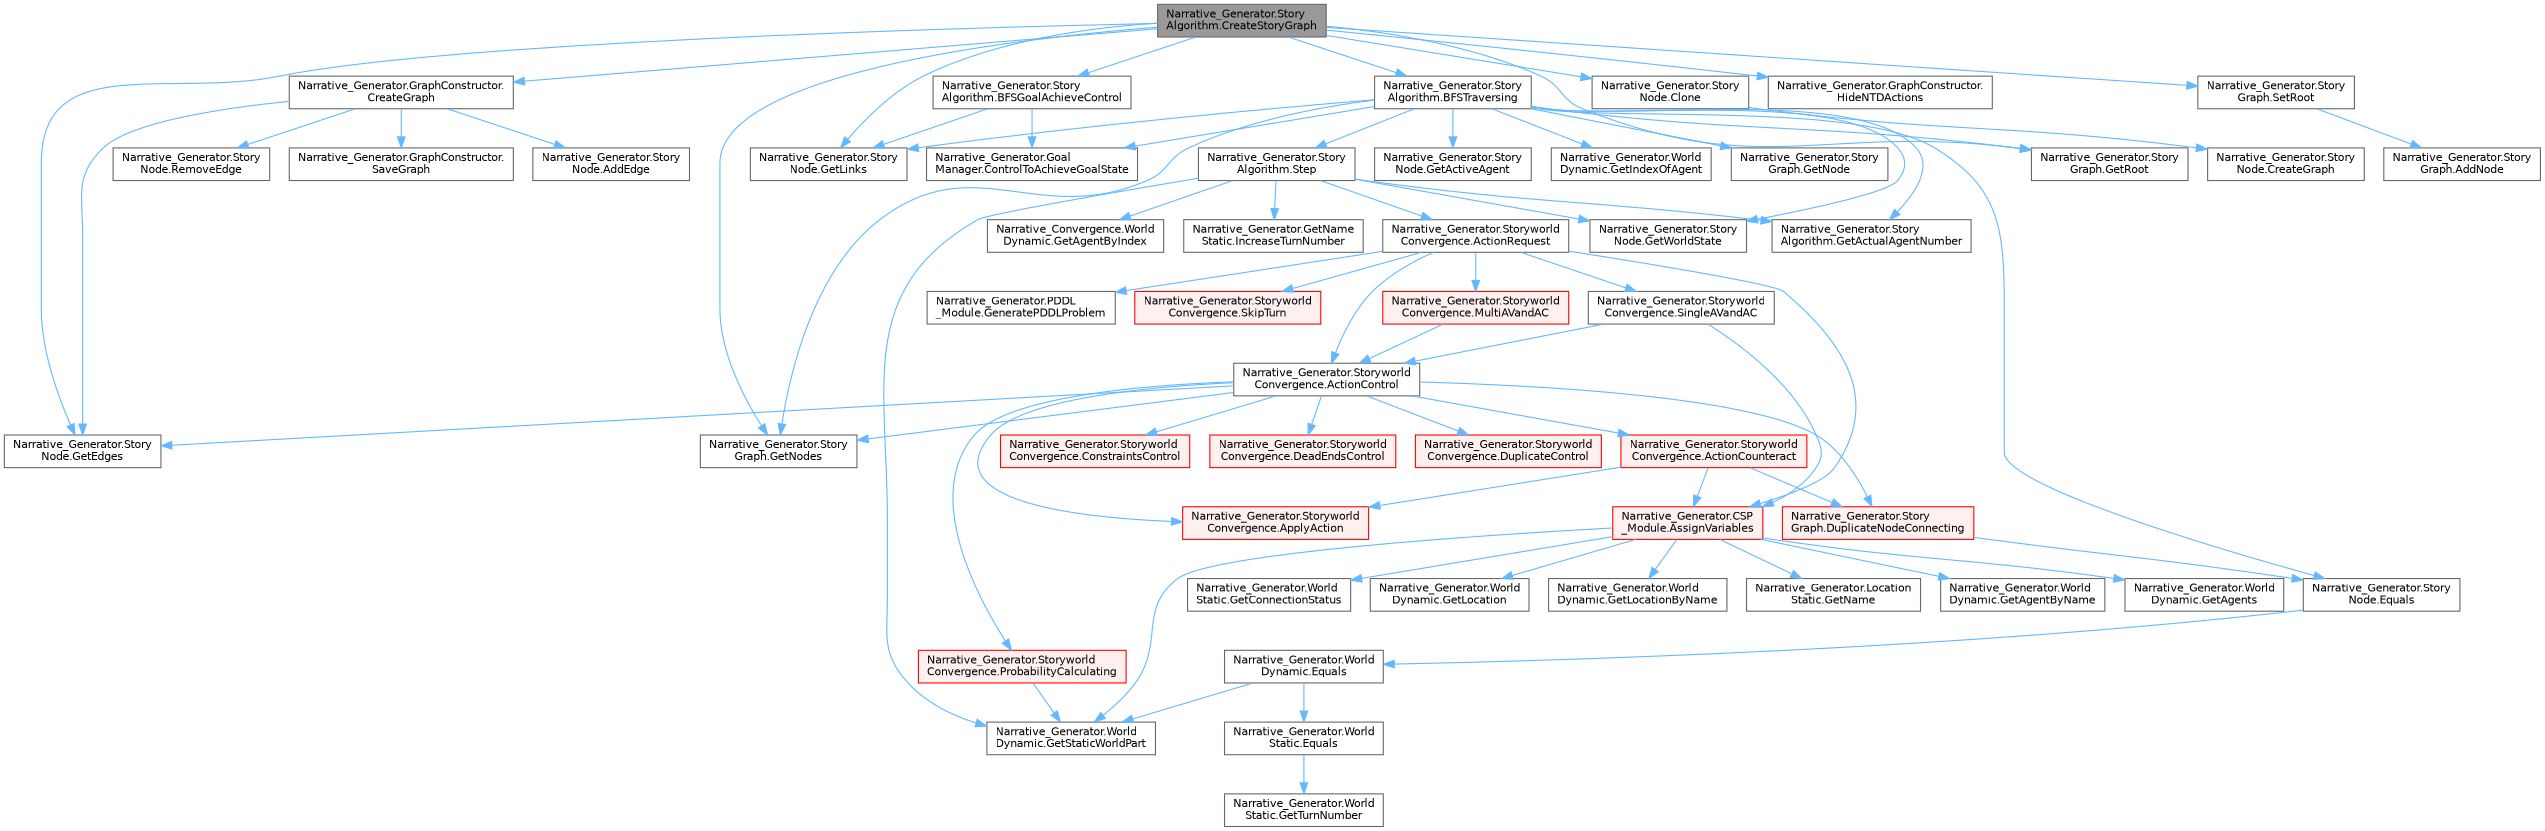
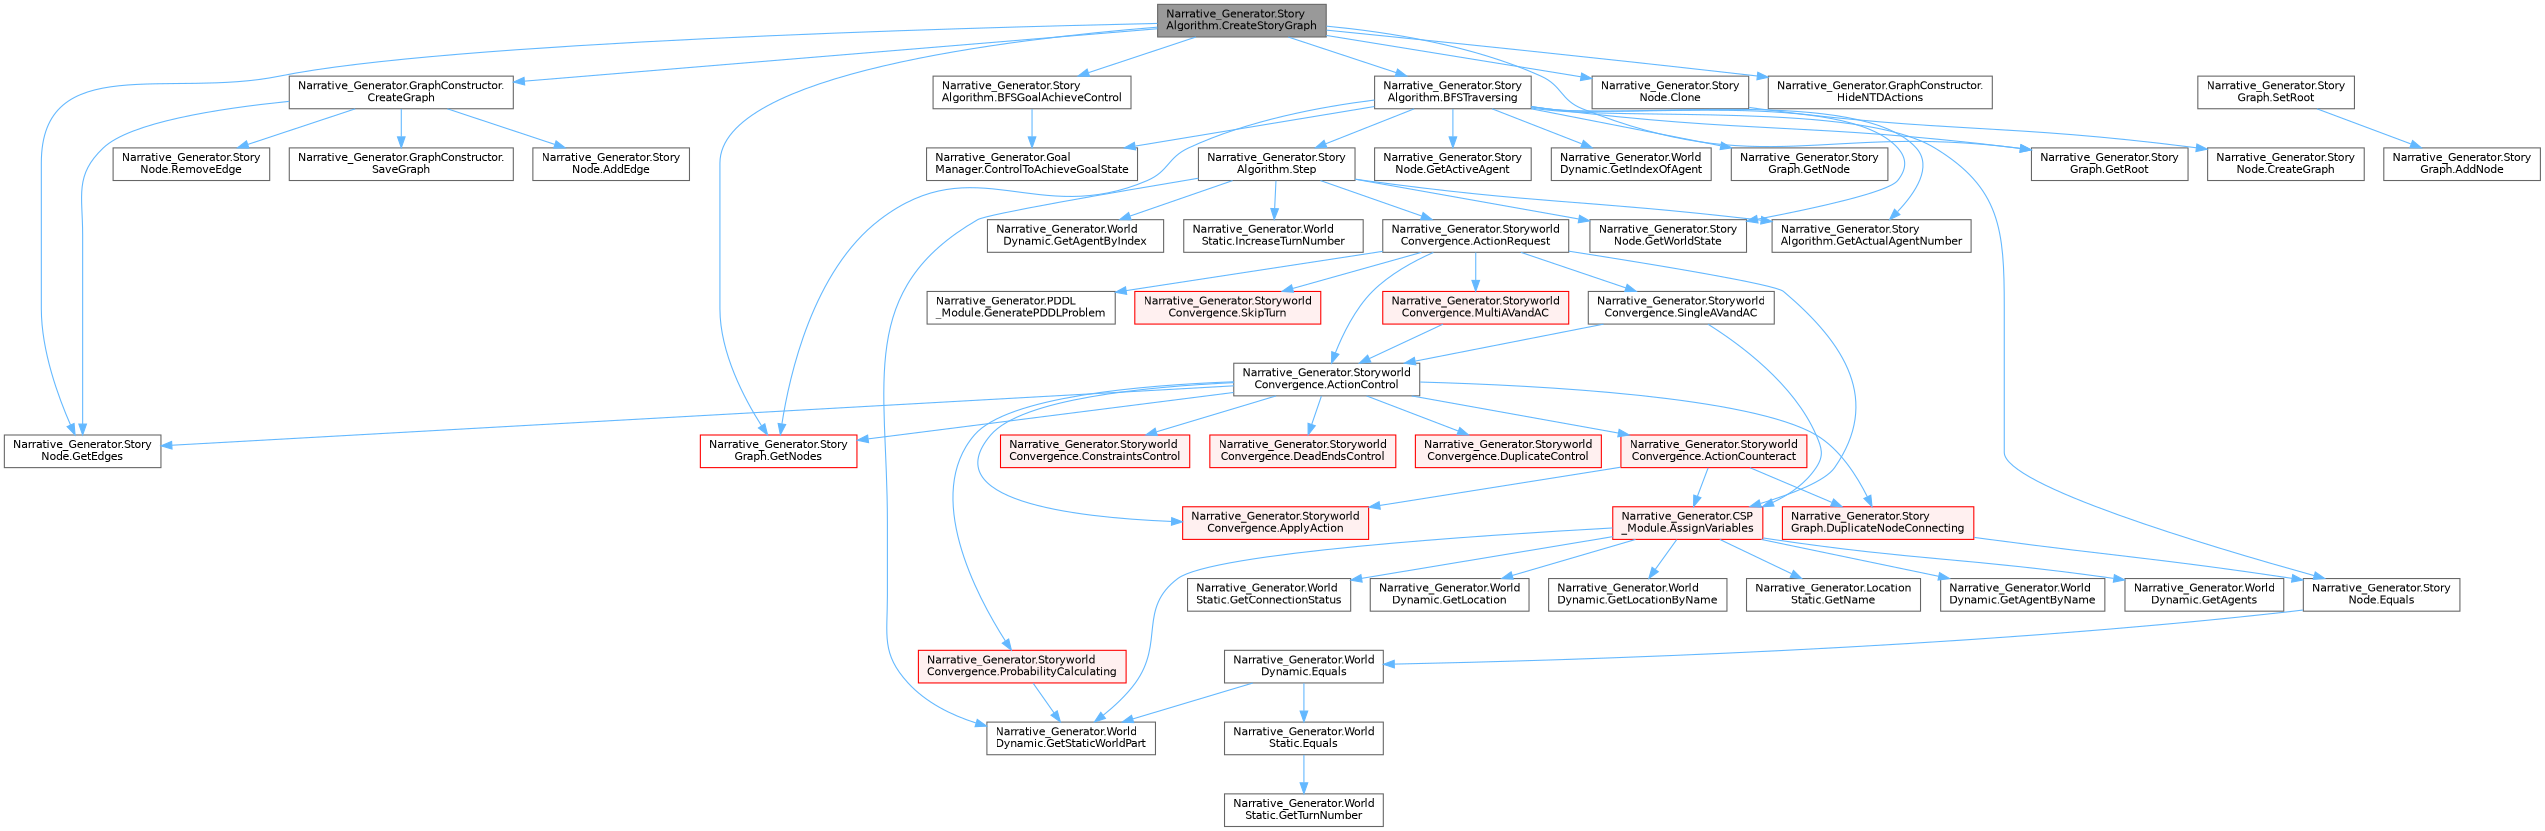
edge "Narrative_Generator.Story Algorithm.CreateStoryGraph" -> "Narrative_Generator.Story Graph.SetRoot": removed
node "Narrative_Generator.Story Node.GetLinks": removed
node "Narrative_Convergence.World Dynamic.GetAgentByIndex": label "Narrative_Convergence.World Dynamic.GetAgentByIndex" -> "Narrative_Generator.World Dynamic.GetAgentByIndex"
node "Narrative_Generator.GetName Static.IncreaseTurnNumber": label "Narrative_Generator.GetName Static.IncreaseTurnNumber" -> "Narrative_Generator.World Static.IncreaseTurnNumber"
node "Narrative_Generator.Story Graph.GetNodes": color grey40 -> red
